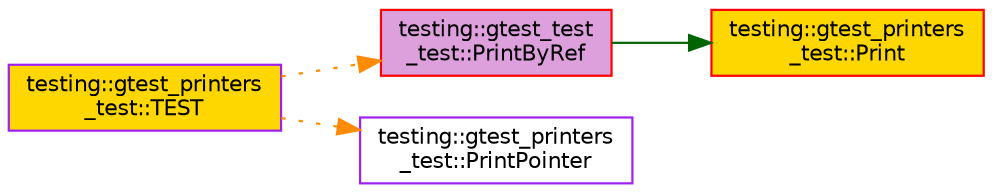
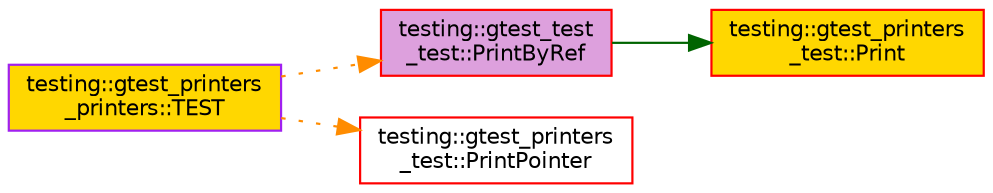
node "testing::gtest_printers _test::TEST": label "testing::gtest_printers _test::TEST" -> "testing::gtest_printers _printers::TEST"
node "testing::gtest_printers _test::PrintPointer": color purple -> red
